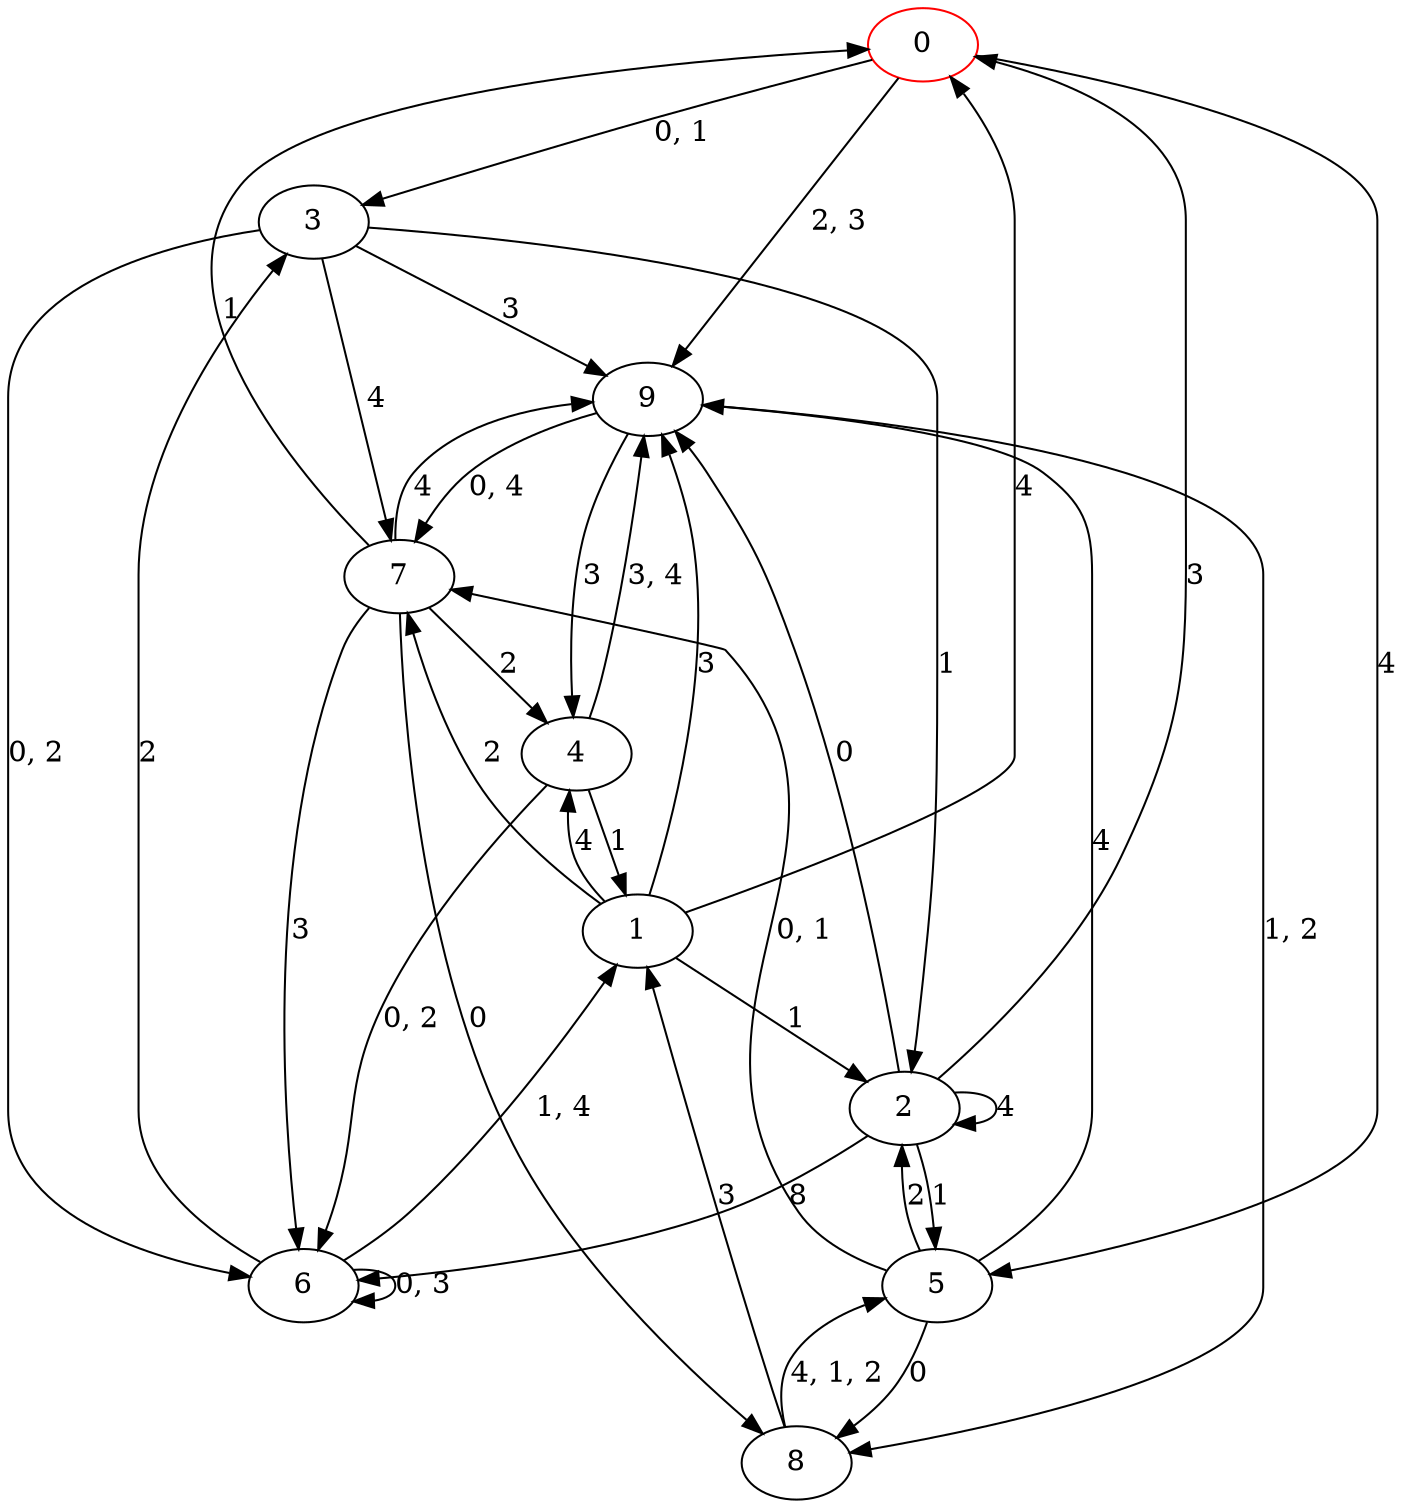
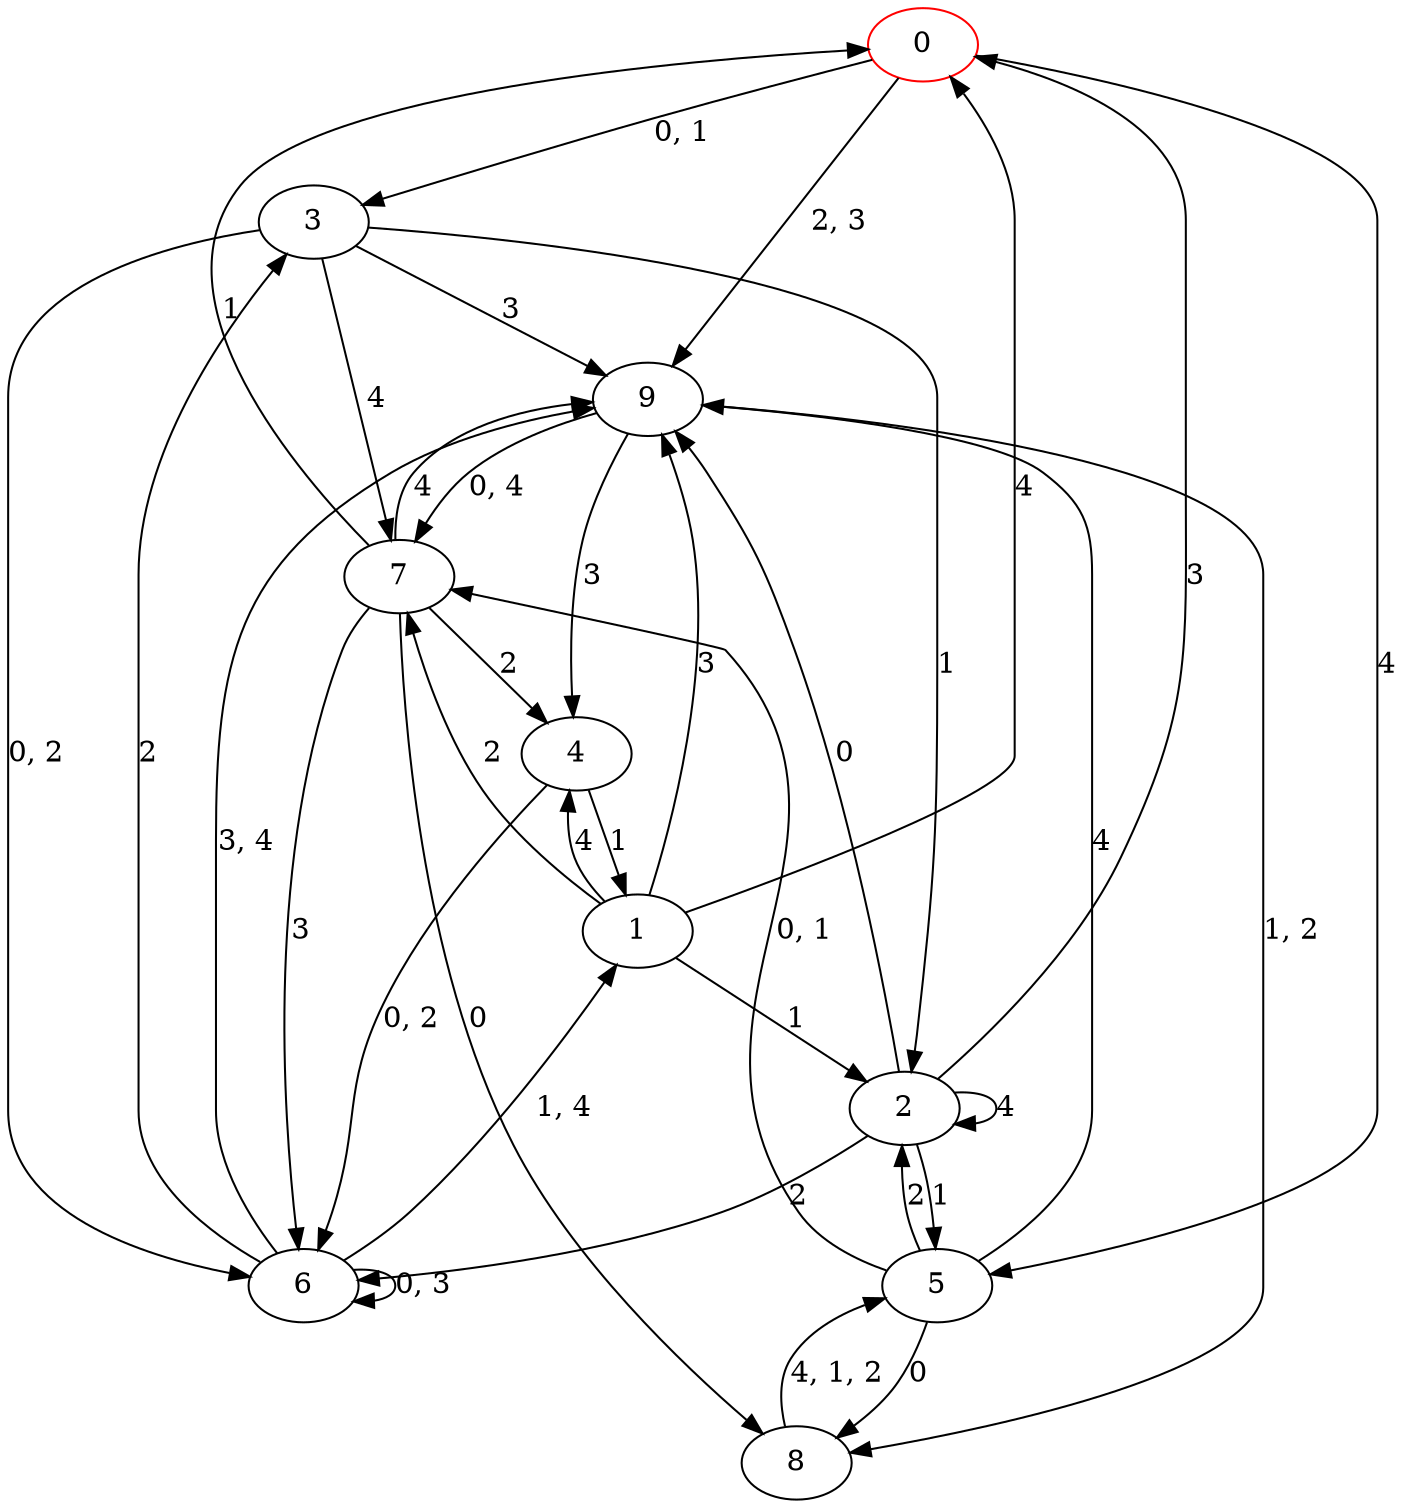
edge "4" -> "9": now "6" -> "9"
edge "8" -> "1": removed, label "3"
edge "2" -> "6": label "8" -> "2"
